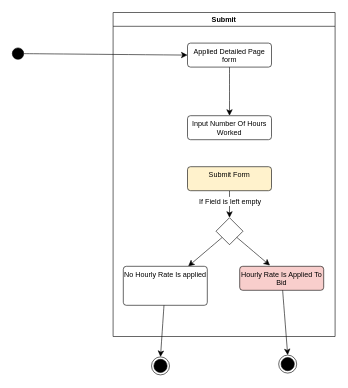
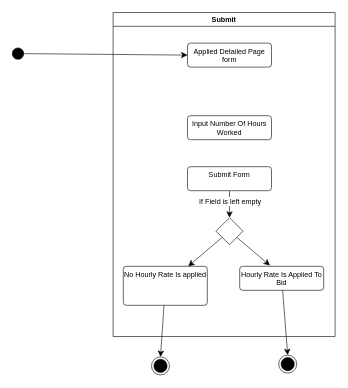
edge "Applied Detailed Page form" -> "Input Number Of Hours Worked": removed
node "Submit Form": fillcolor #fff2cc -> #ffffff
node "Hourly Rate Is Applied To Bid": fillcolor #f8cecc -> #ffffff
